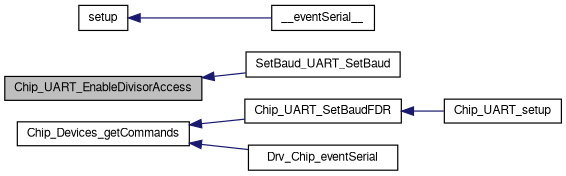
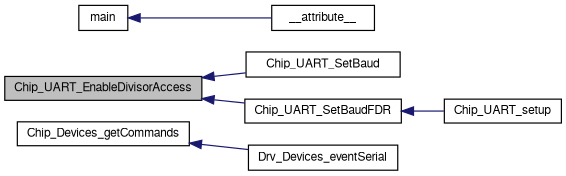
node "setup": label "setup" -> "main"
node "__eventSerial__": label "__eventSerial__" -> "__attribute__"
node "SetBaud_UART_SetBaud": label "SetBaud_UART_SetBaud" -> "Chip_UART_SetBaud"
edge "Chip_UART_SetBaudFDR" -> "Chip_Devices_getCommands": now "Chip_UART_SetBaudFDR" -> "Chip_UART_EnableDivisorAccess"
node "Drv_Chip_eventSerial": label "Drv_Chip_eventSerial" -> "Drv_Devices_eventSerial"
